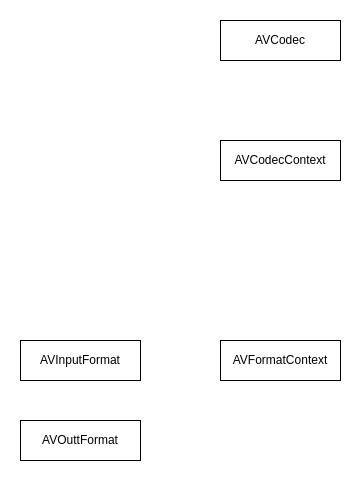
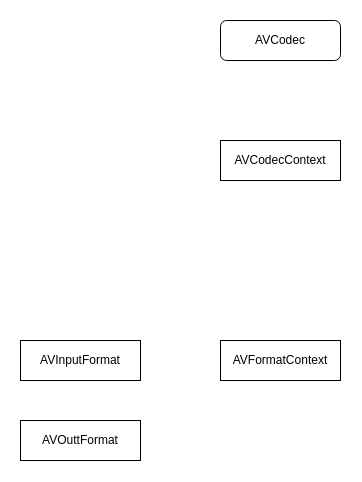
node "AVCodec": shape rectangle -> rounded rectangle
